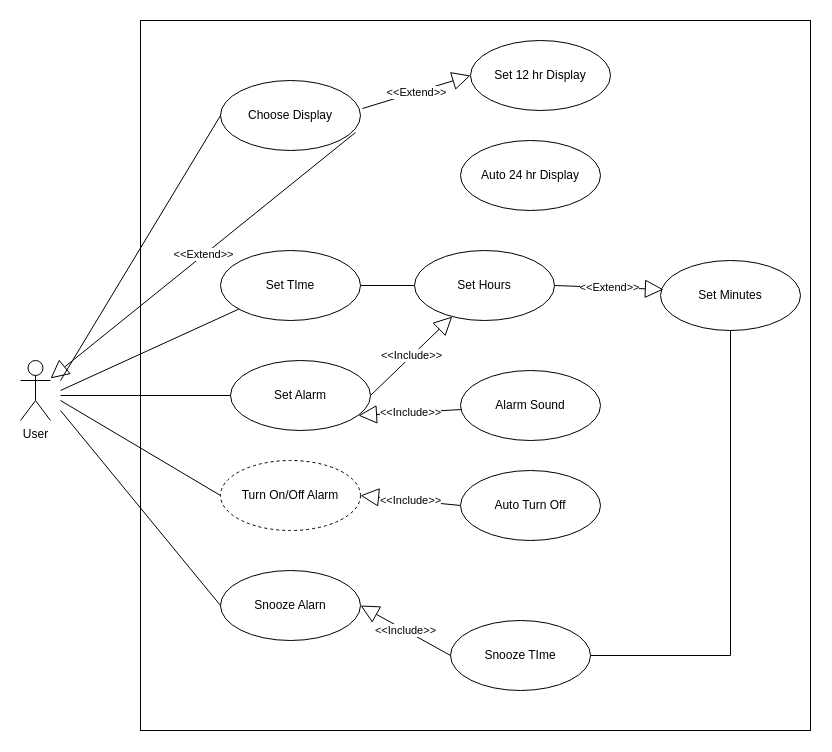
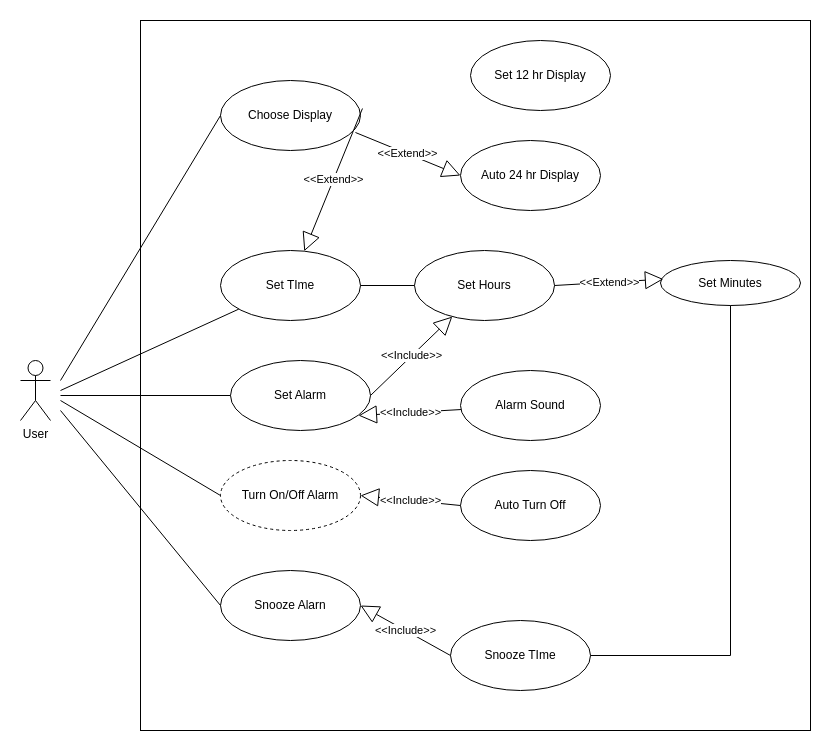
edge "Choose Display" -> "Set 12 hr Display": now "Choose Display" -> "Set TIme"
edge "Choose Display" -> "User": now "Choose Display" -> "Auto 24 hr Display"
node "Set Minutes": size 140x70 -> 140x45
